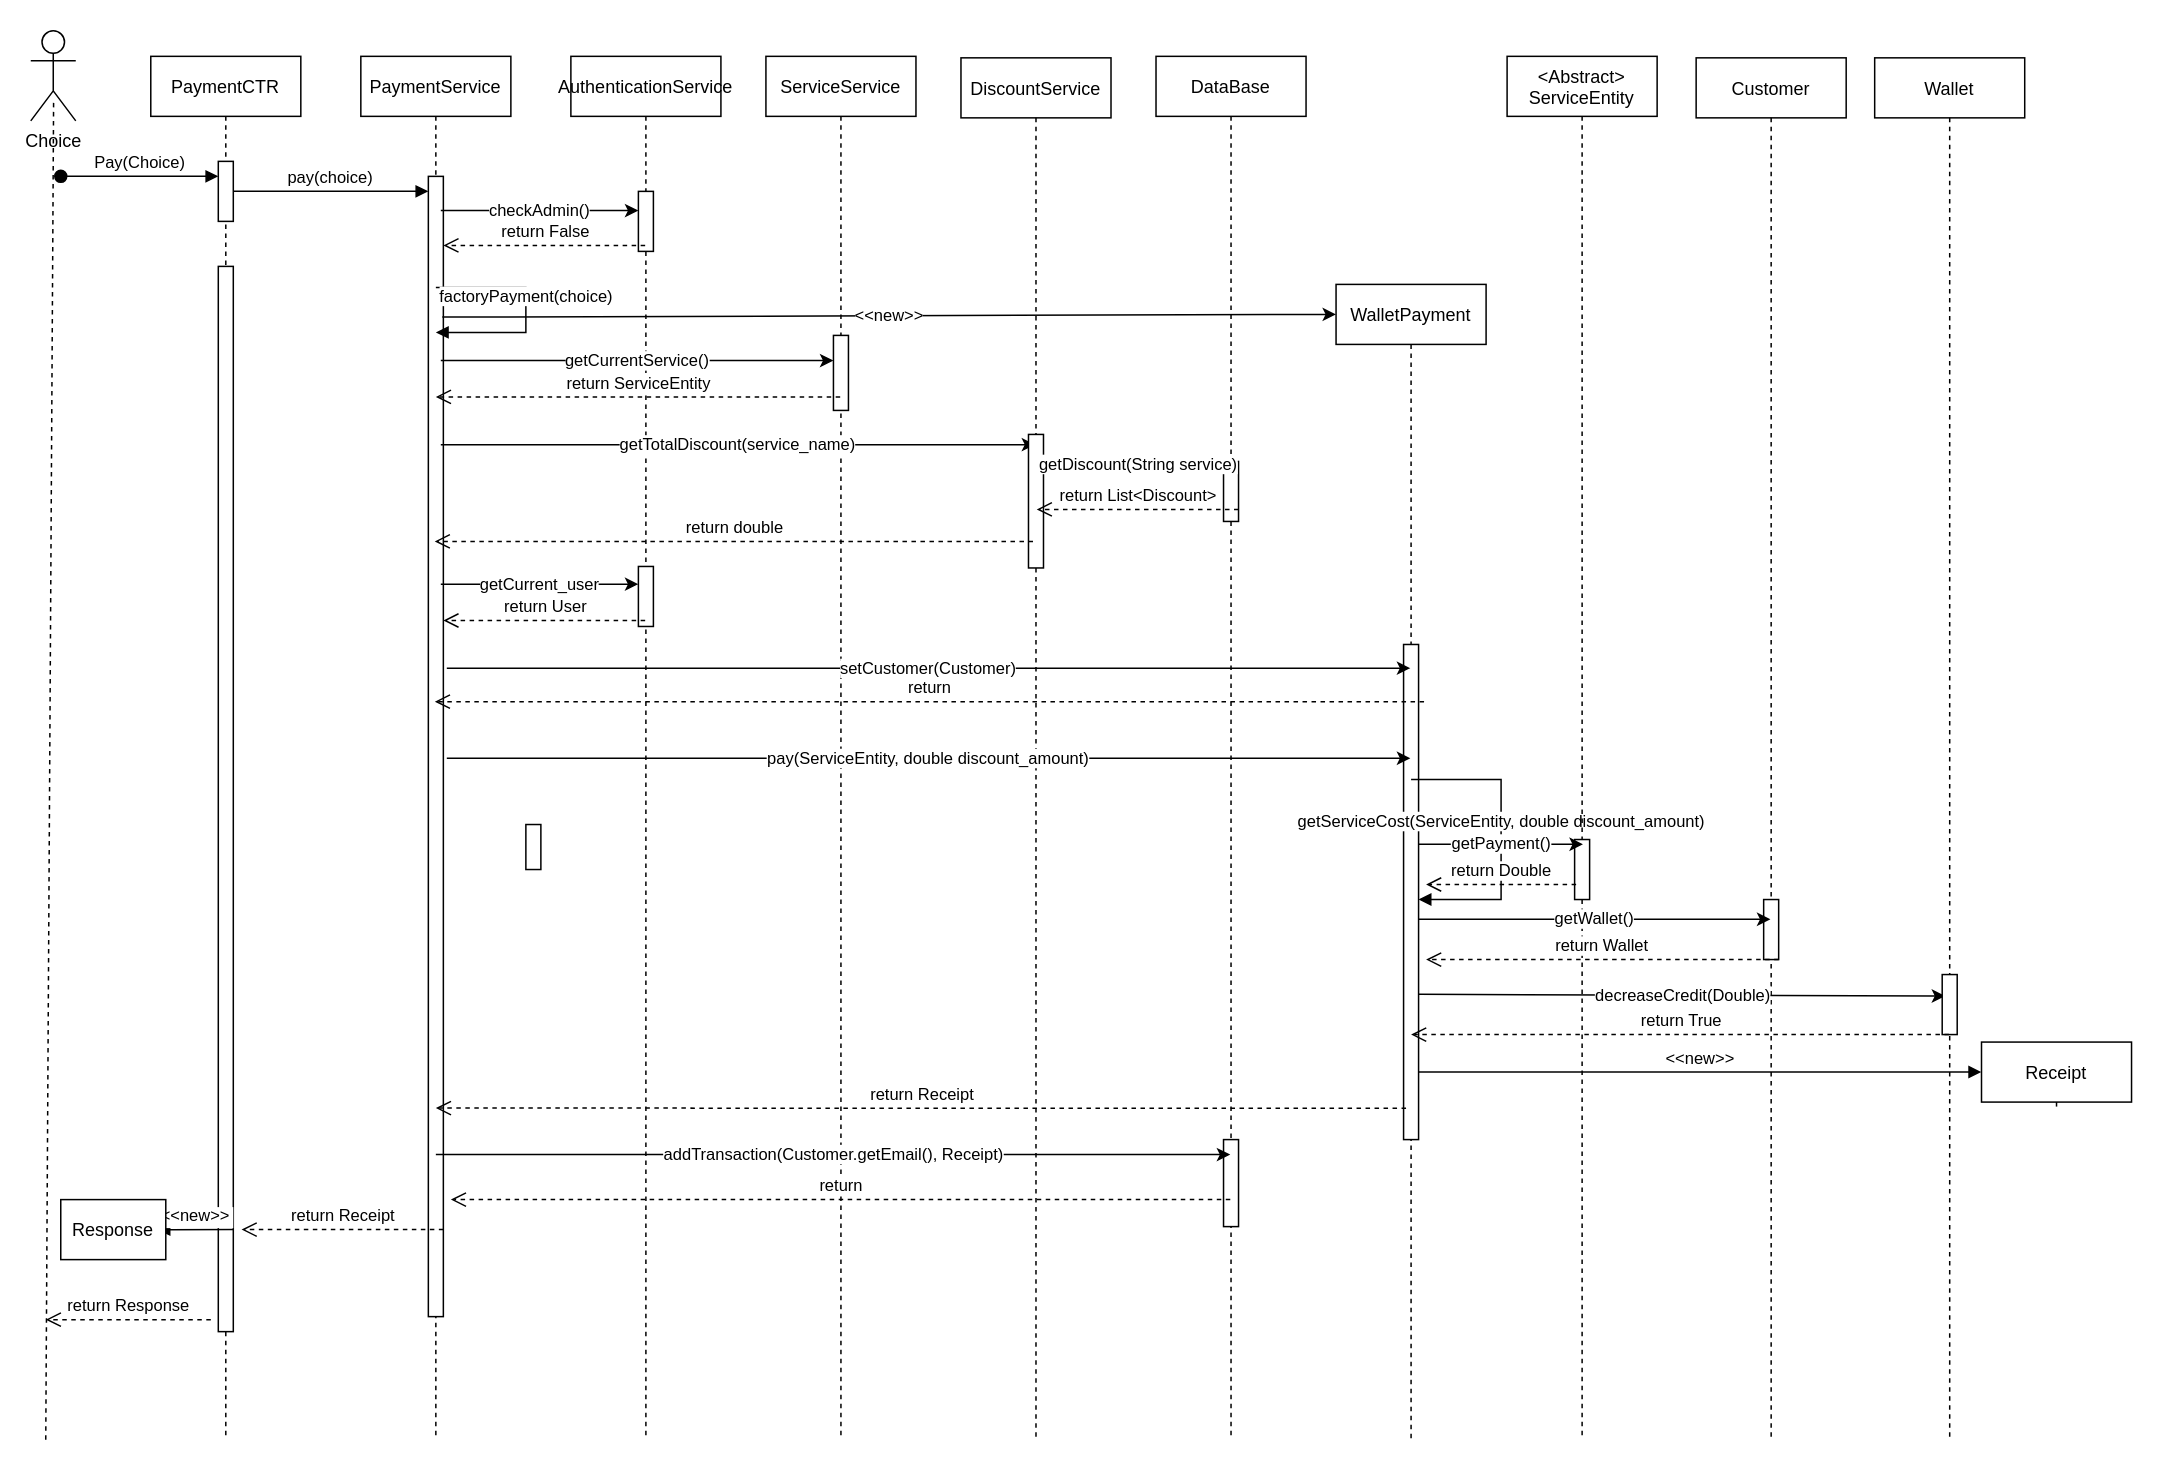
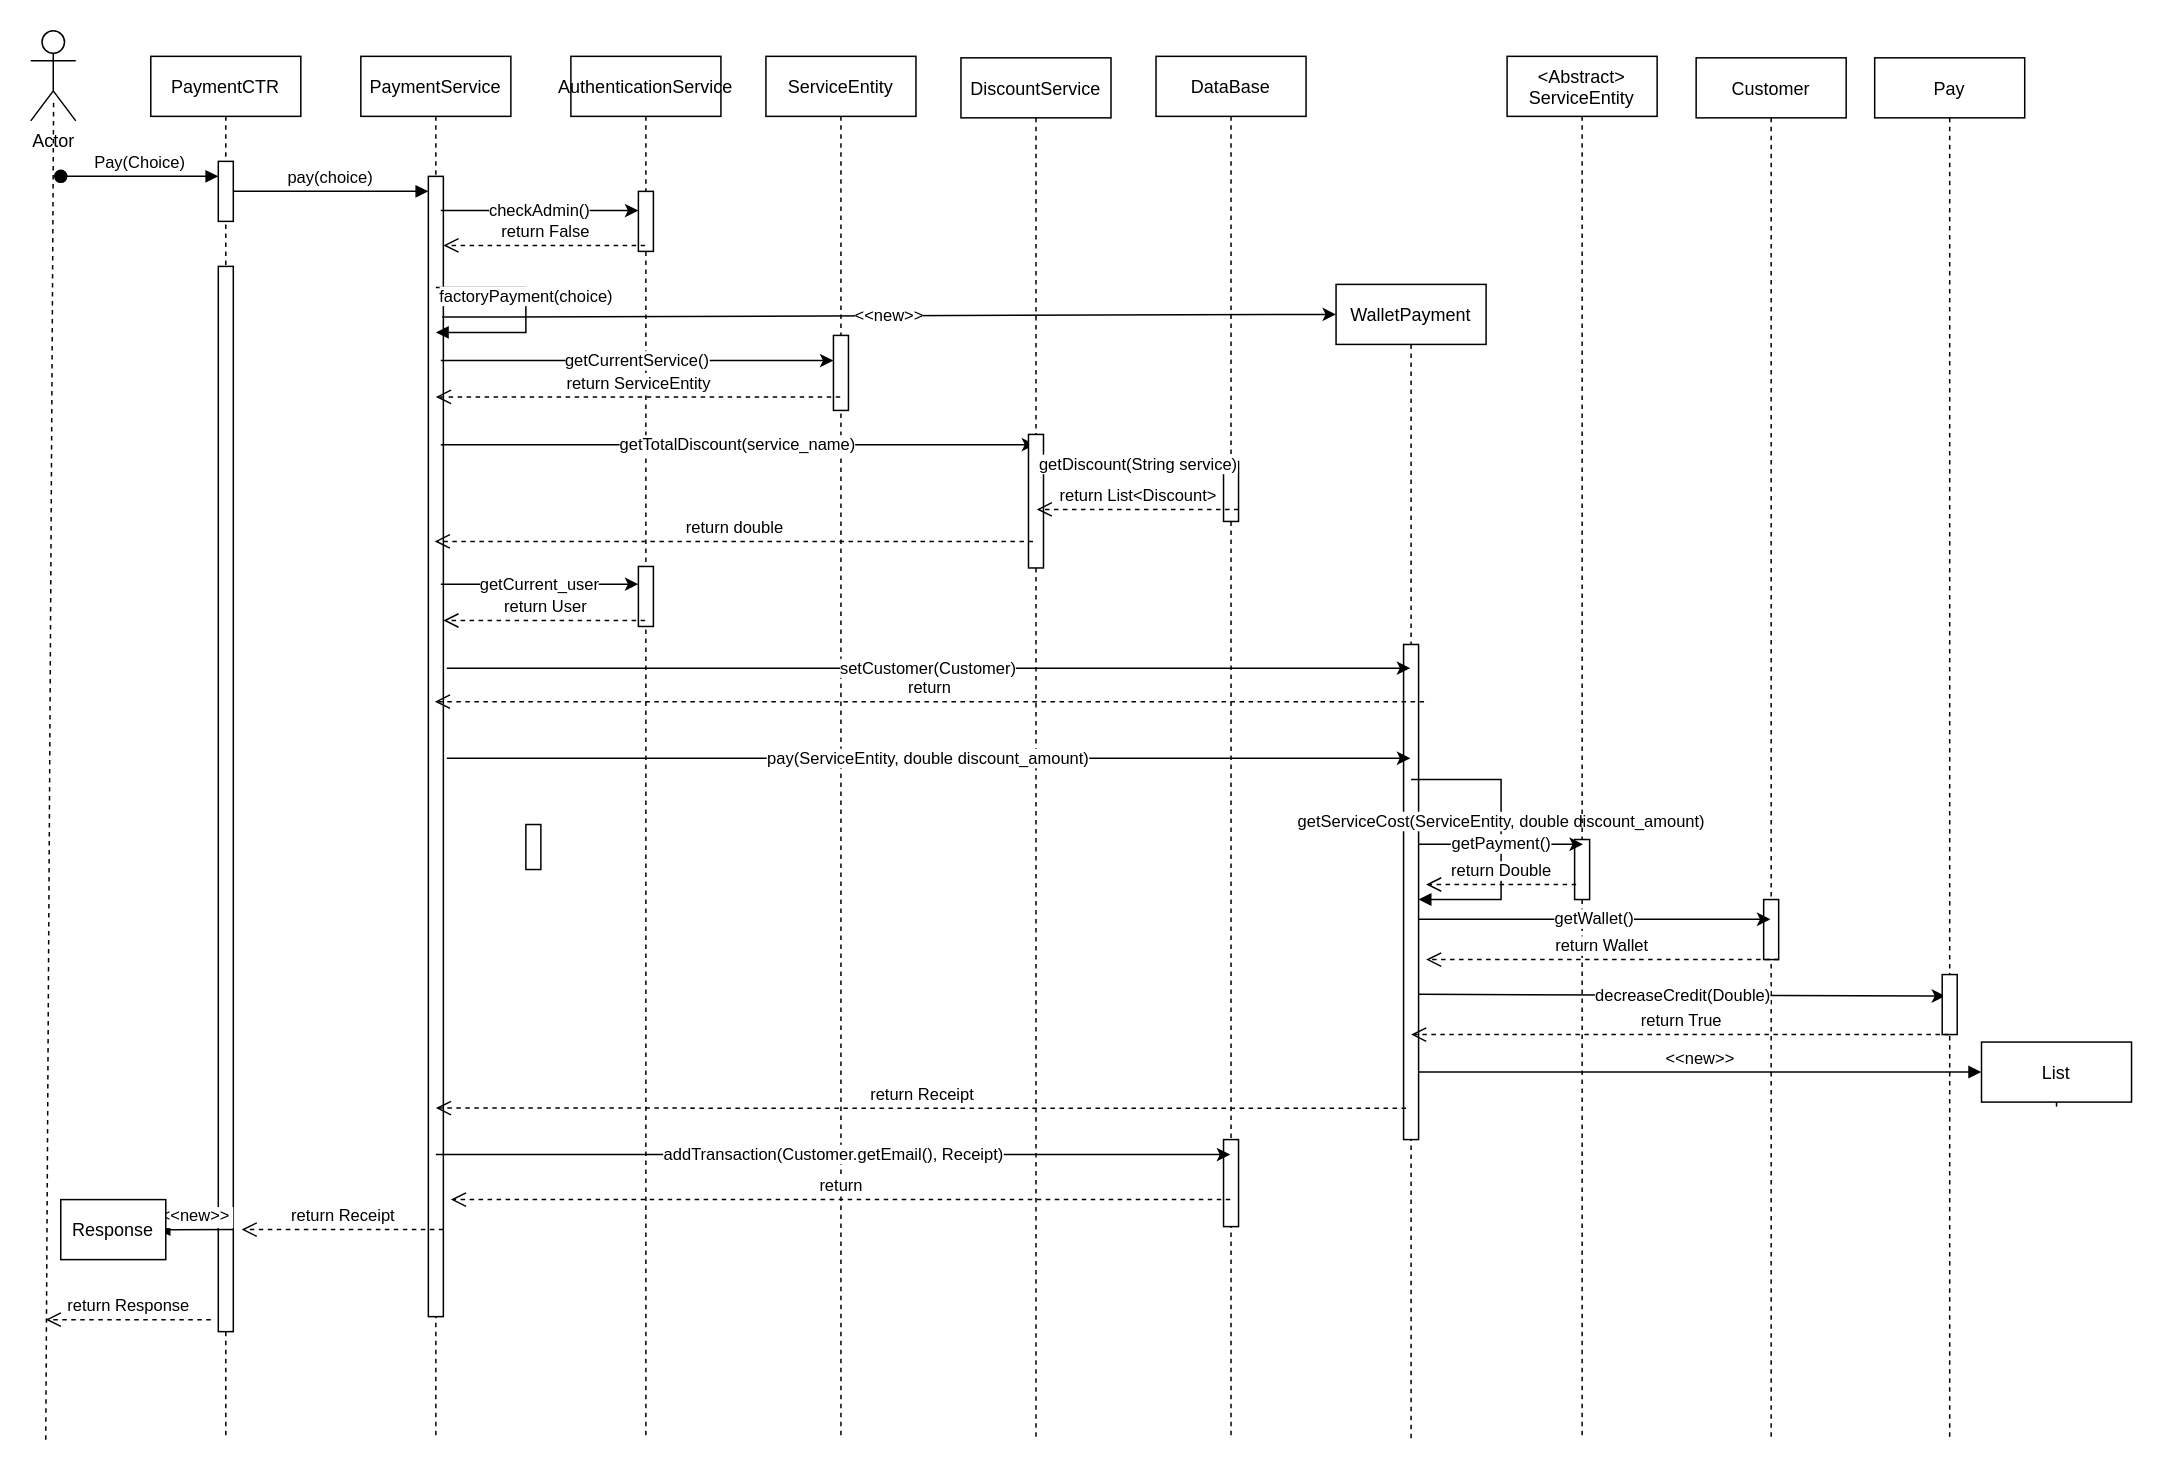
node "ServiceService": label "ServiceService" -> "ServiceEntity"
node "Wallet": label "Wallet" -> "Pay"
node "Choice": label "Choice" -> "Actor"
node "Receipt": label "Receipt" -> "List"
